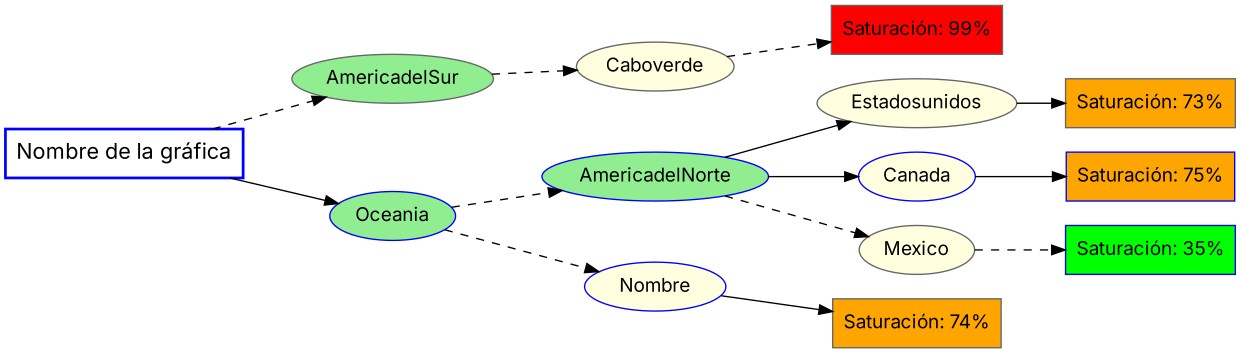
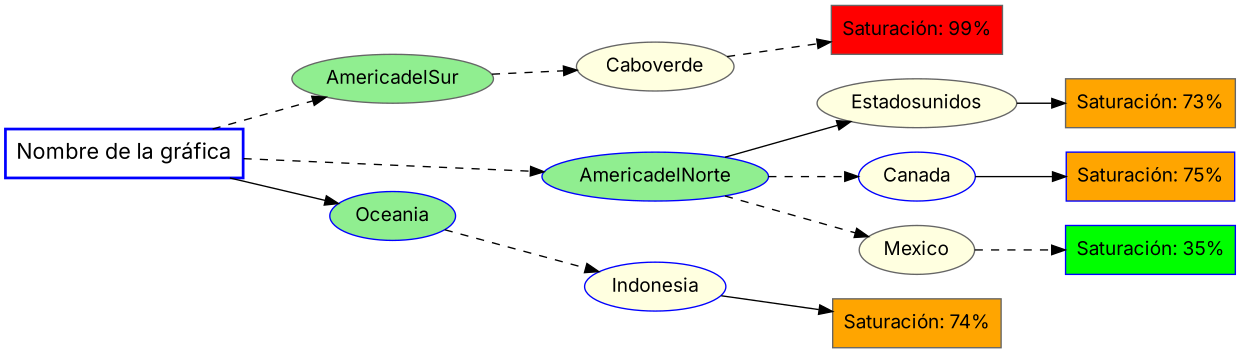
edge "AmericadelNorte" -> "Canada": style solid -> dashed
edge "Oceania" -> "AmericadelNorte": now "Nombre de la gráfica" -> "AmericadelNorte"
node "Nombre": label "Nombre" -> "Indonesia"
